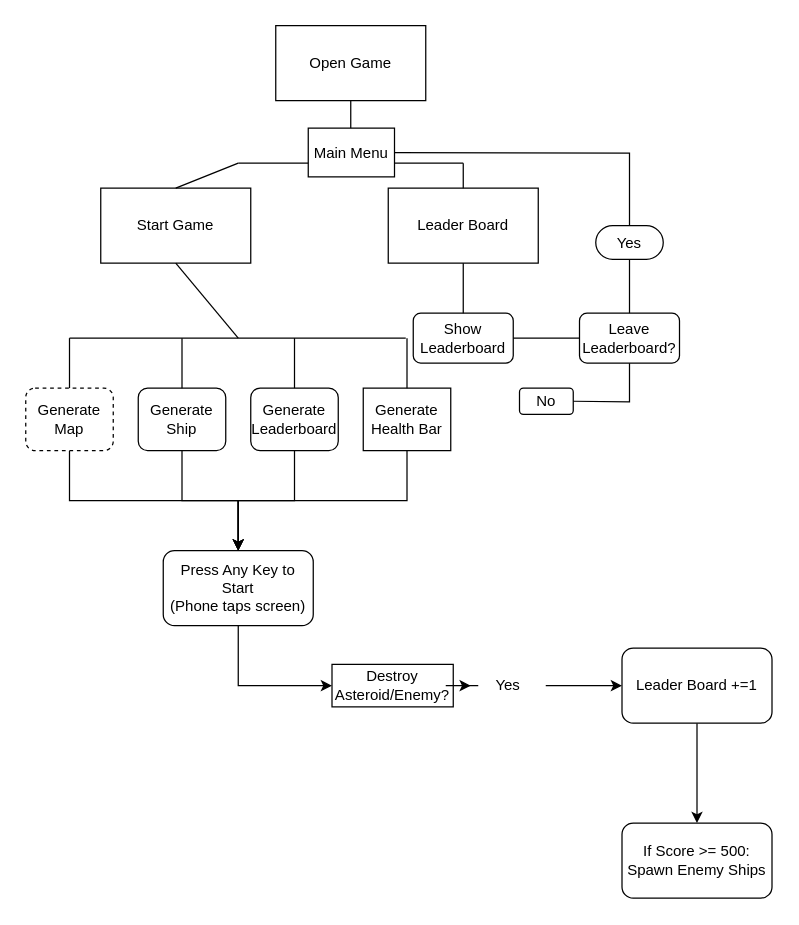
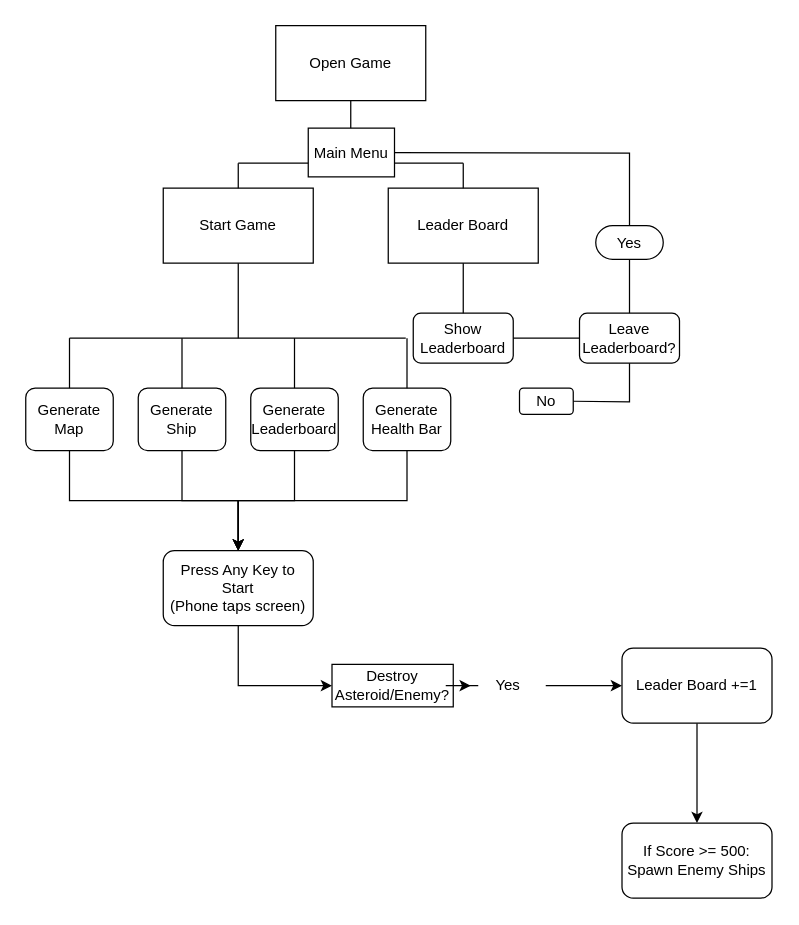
node "Start Game": moved (176, 226) -> (238, 226)
node "Generate Map": style dashed -> solid
node "Generate Health Bar": shape rectangle -> rounded rectangle
